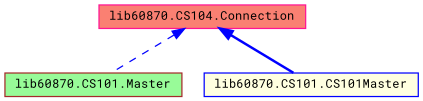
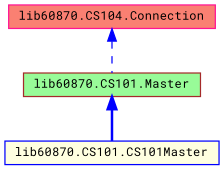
edge "lib60870.CS101.CS101Master" -> "lib60870.CS104.Connection": now "lib60870.CS101.CS101Master" -> "lib60870.CS101.Master"
